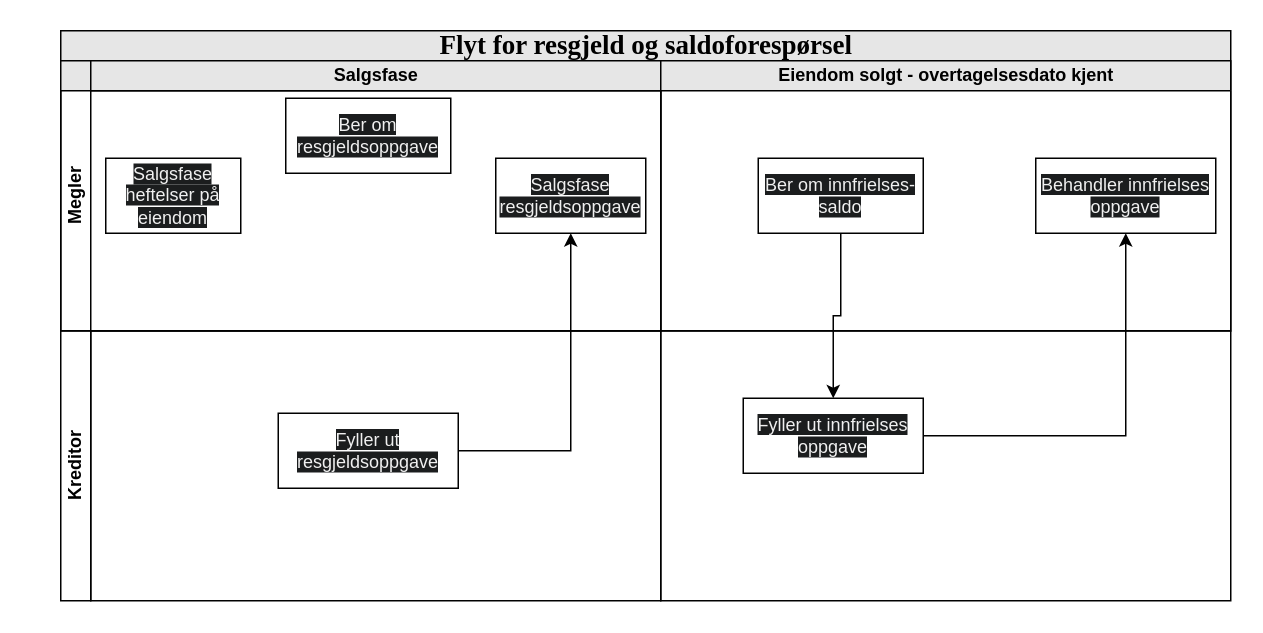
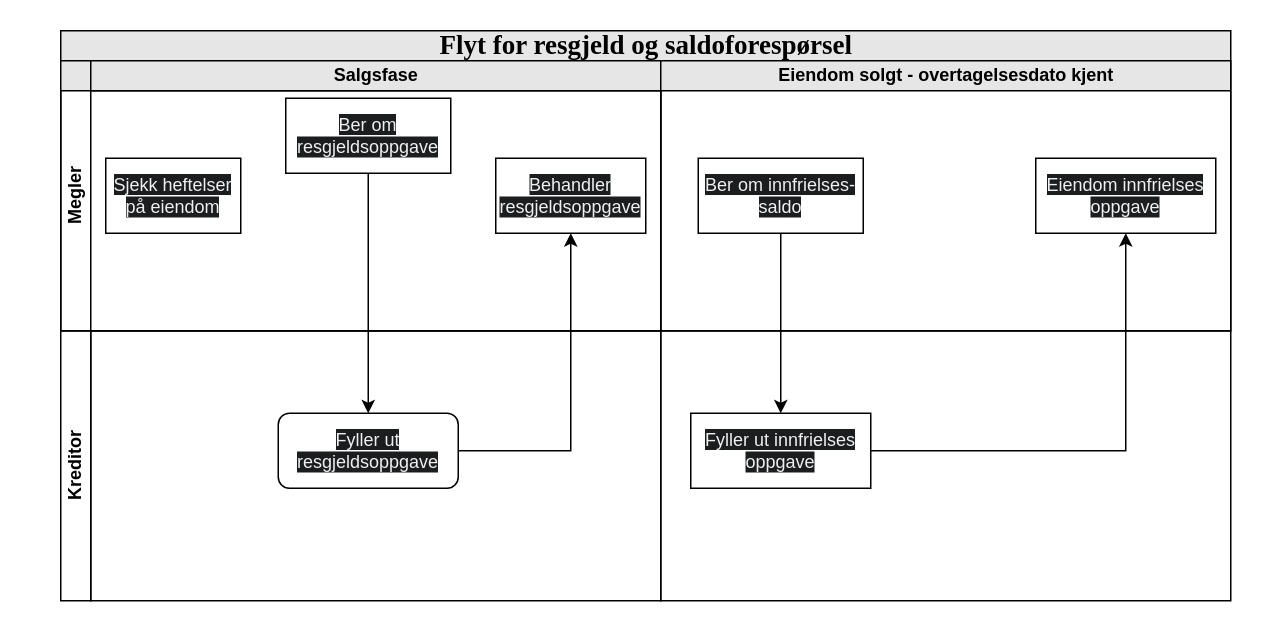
node "Salgsfase heftelser på eiendom": label "Salgsfase heftelser på eiendom" -> "Sjekk heftelser på eiendom"
node "Salgsfase resgjeldsoppgave": label "Salgsfase resgjeldsoppgave" -> "Behandler resgjeldsoppgave"
node "Ber om innfrielses-saldo": moved (841, 196) -> (781, 196)
node "Behandler innfrielses oppgave": label "Behandler innfrielses oppgave" -> "Eiendom innfrielses oppgave"
edge "Ber om resgjeldsoppgave" -> "Fyller ut resgjeldsoppgave": added
node "Fyller ut innfrielses oppgave": moved (833, 436) -> (781, 451)
node "Fyller ut resgjeldsoppgave": shape rectangle -> rounded rectangle
